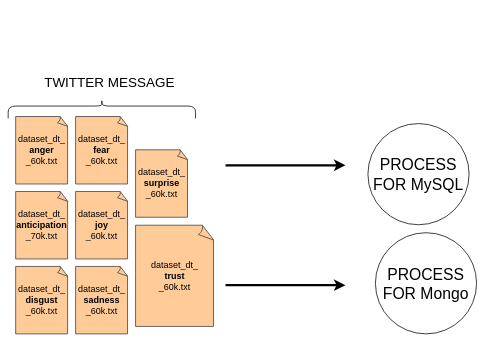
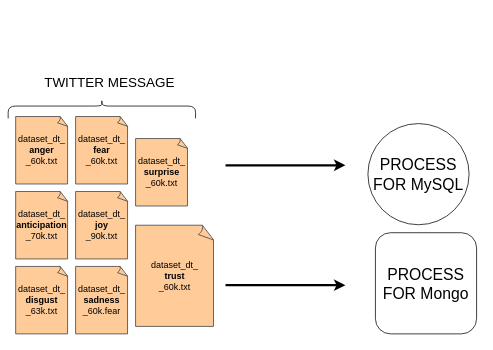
node "dataset_dt_ surprise _60k.txt": moved (162, 184) -> (162, 172)
node "dataset_dt_ joy _60k.txt": label "dataset_dt_ joy _60k.txt" -> "dataset_dt_ joy _90k.txt"
node "PROCESS FOR Mongo": shape ellipse -> rounded rectangle
node "dataset_dt_ disgust _60k.txt": label "dataset_dt_ disgust _60k.txt" -> "dataset_dt_ disgust _63k.txt"
node "dataset_dt_ sadness _60k.txt": label "dataset_dt_ sadness _60k.txt" -> "dataset_dt_ sadness _60k.fear"
